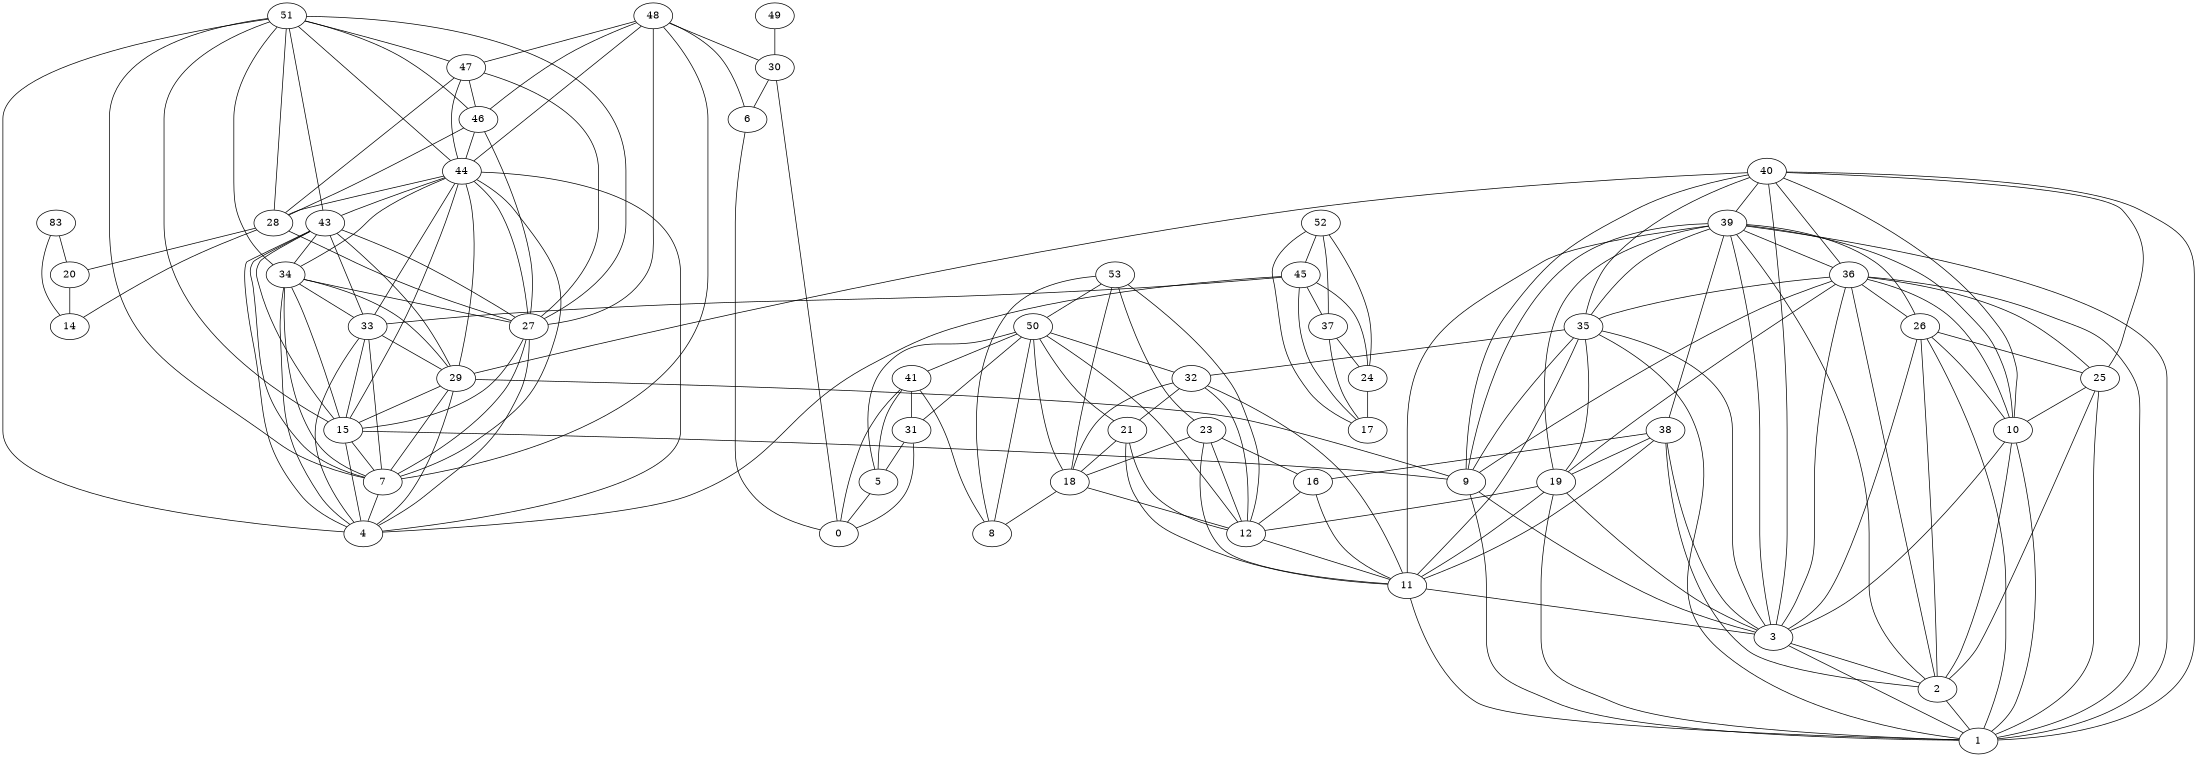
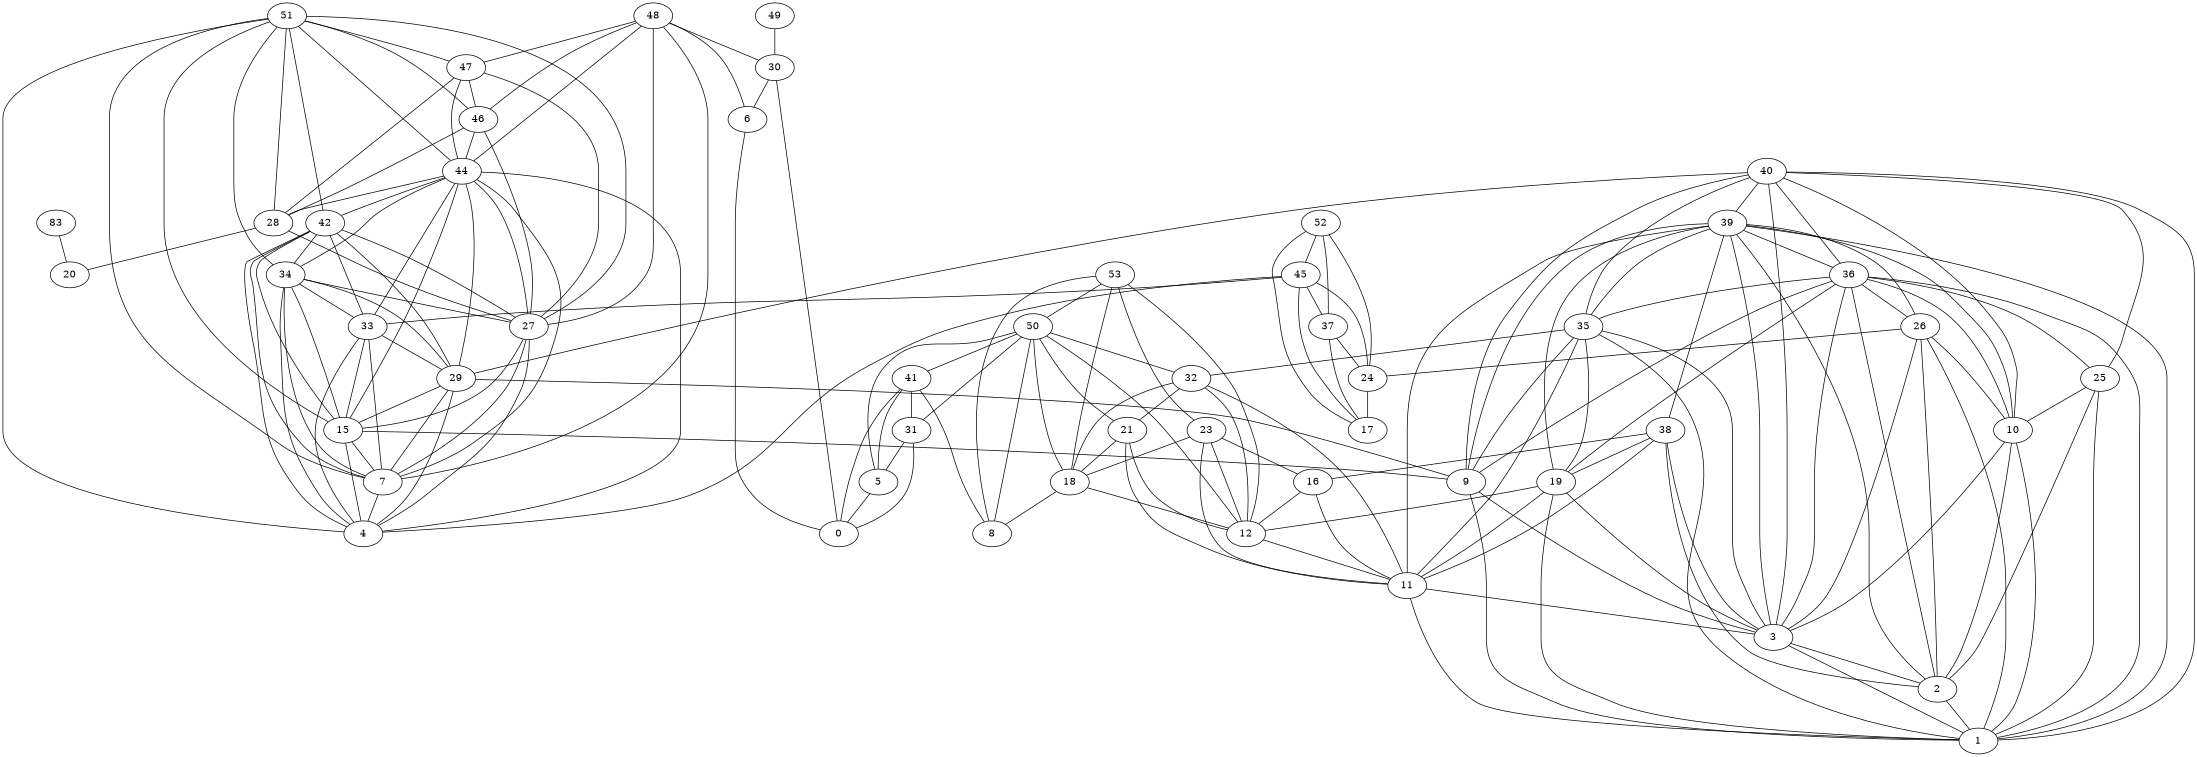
node "43": label "43" -> "42"
node "14": removed
edge "26" -- "25": now "26" -- "24"
